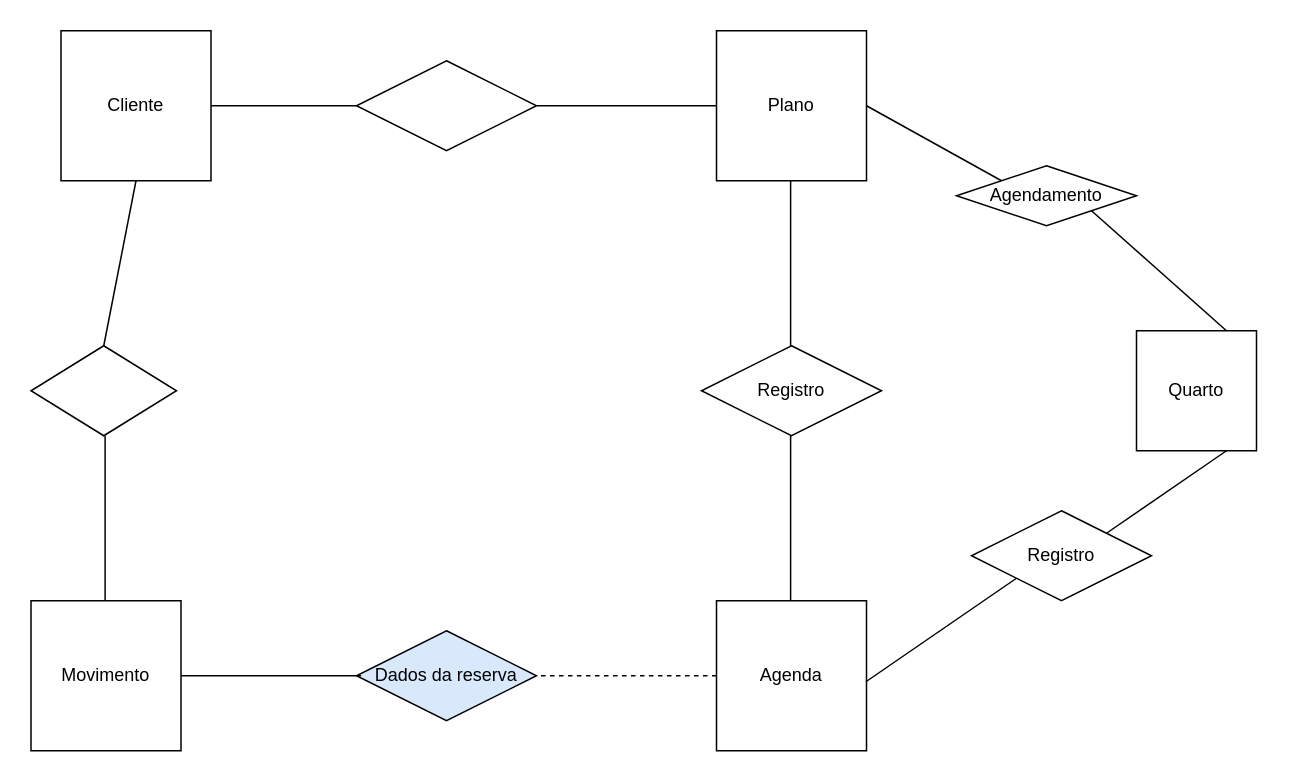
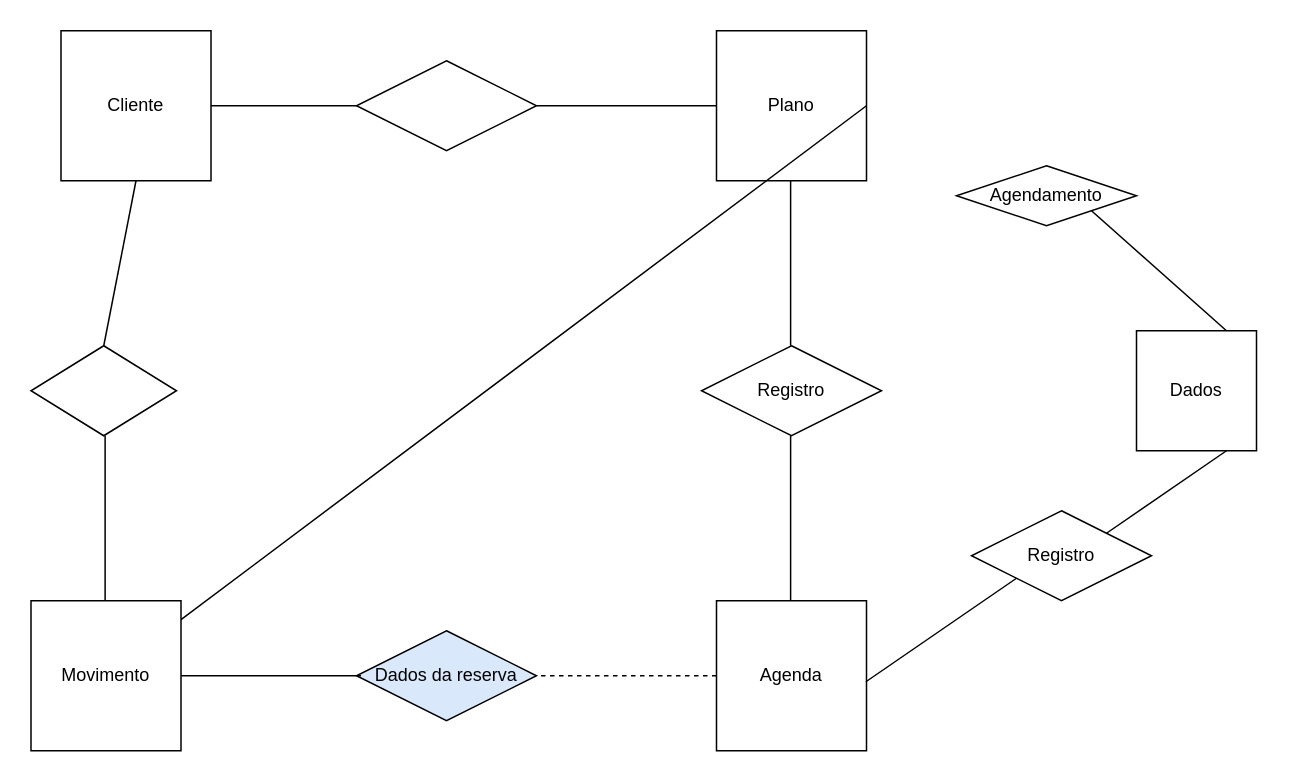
edge "Plano" -- "Agendamento": now "Plano" -- "Movimento"
node "Quarto": label "Quarto" -> "Dados"
